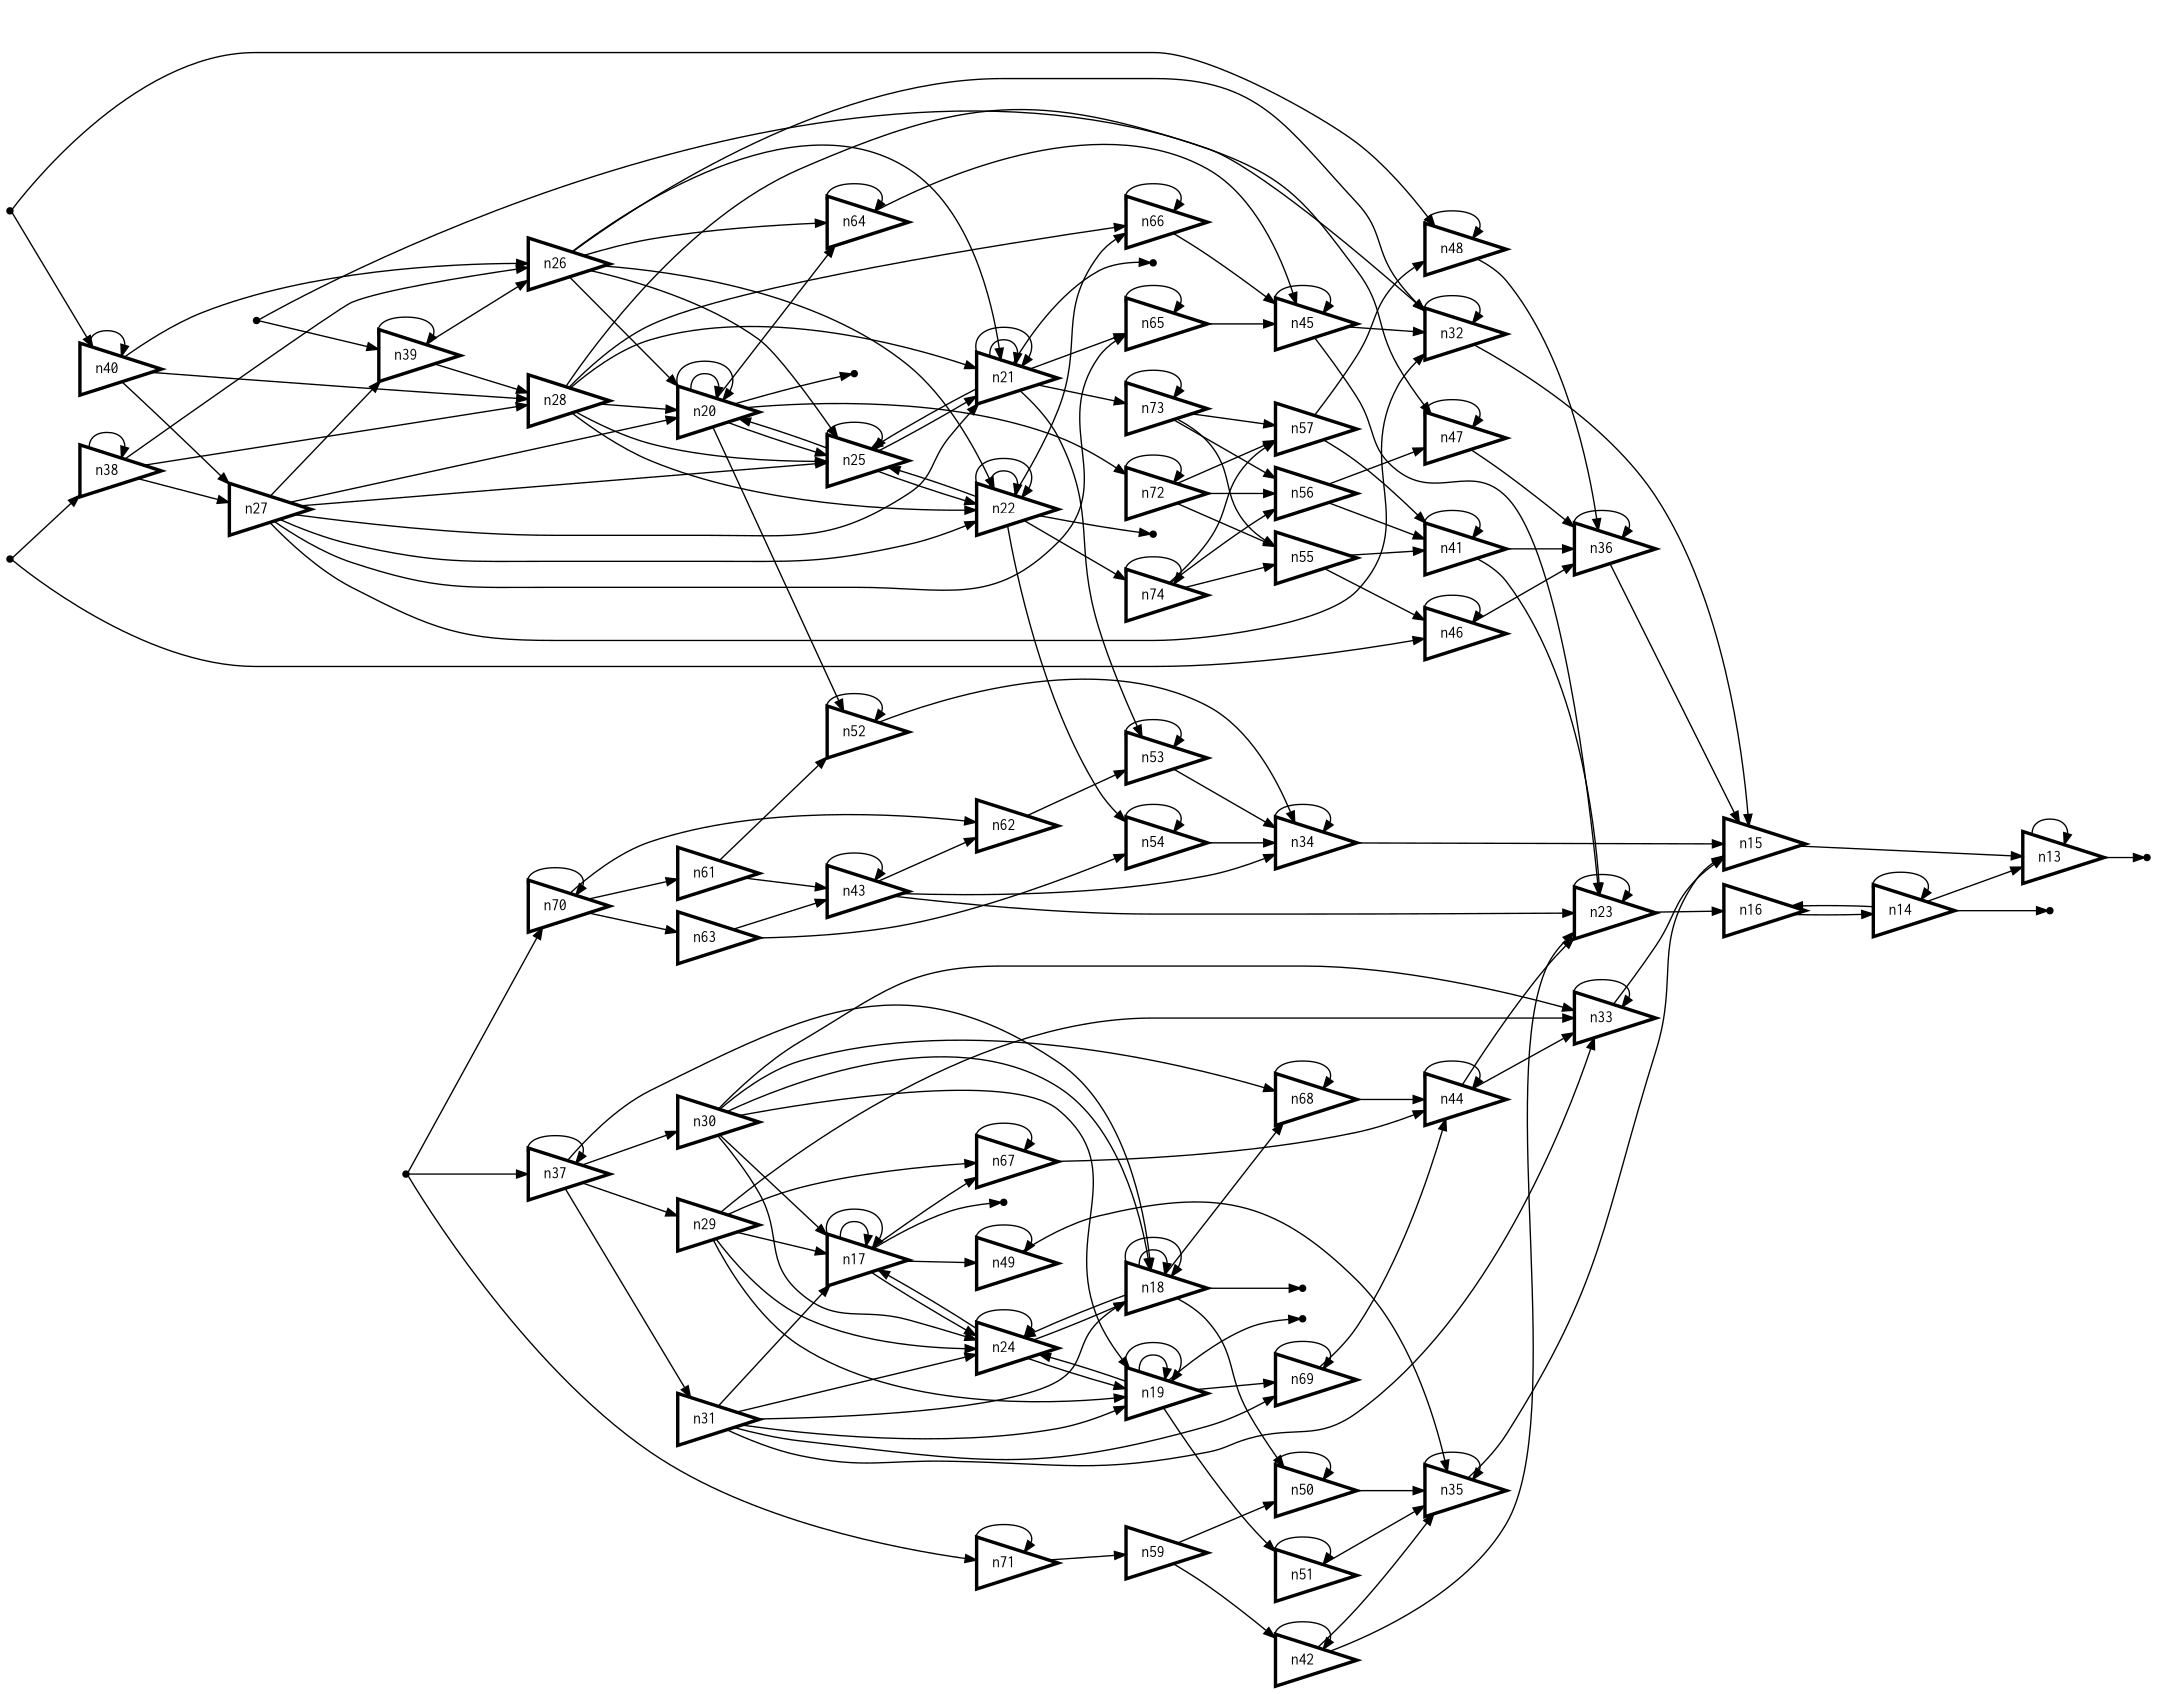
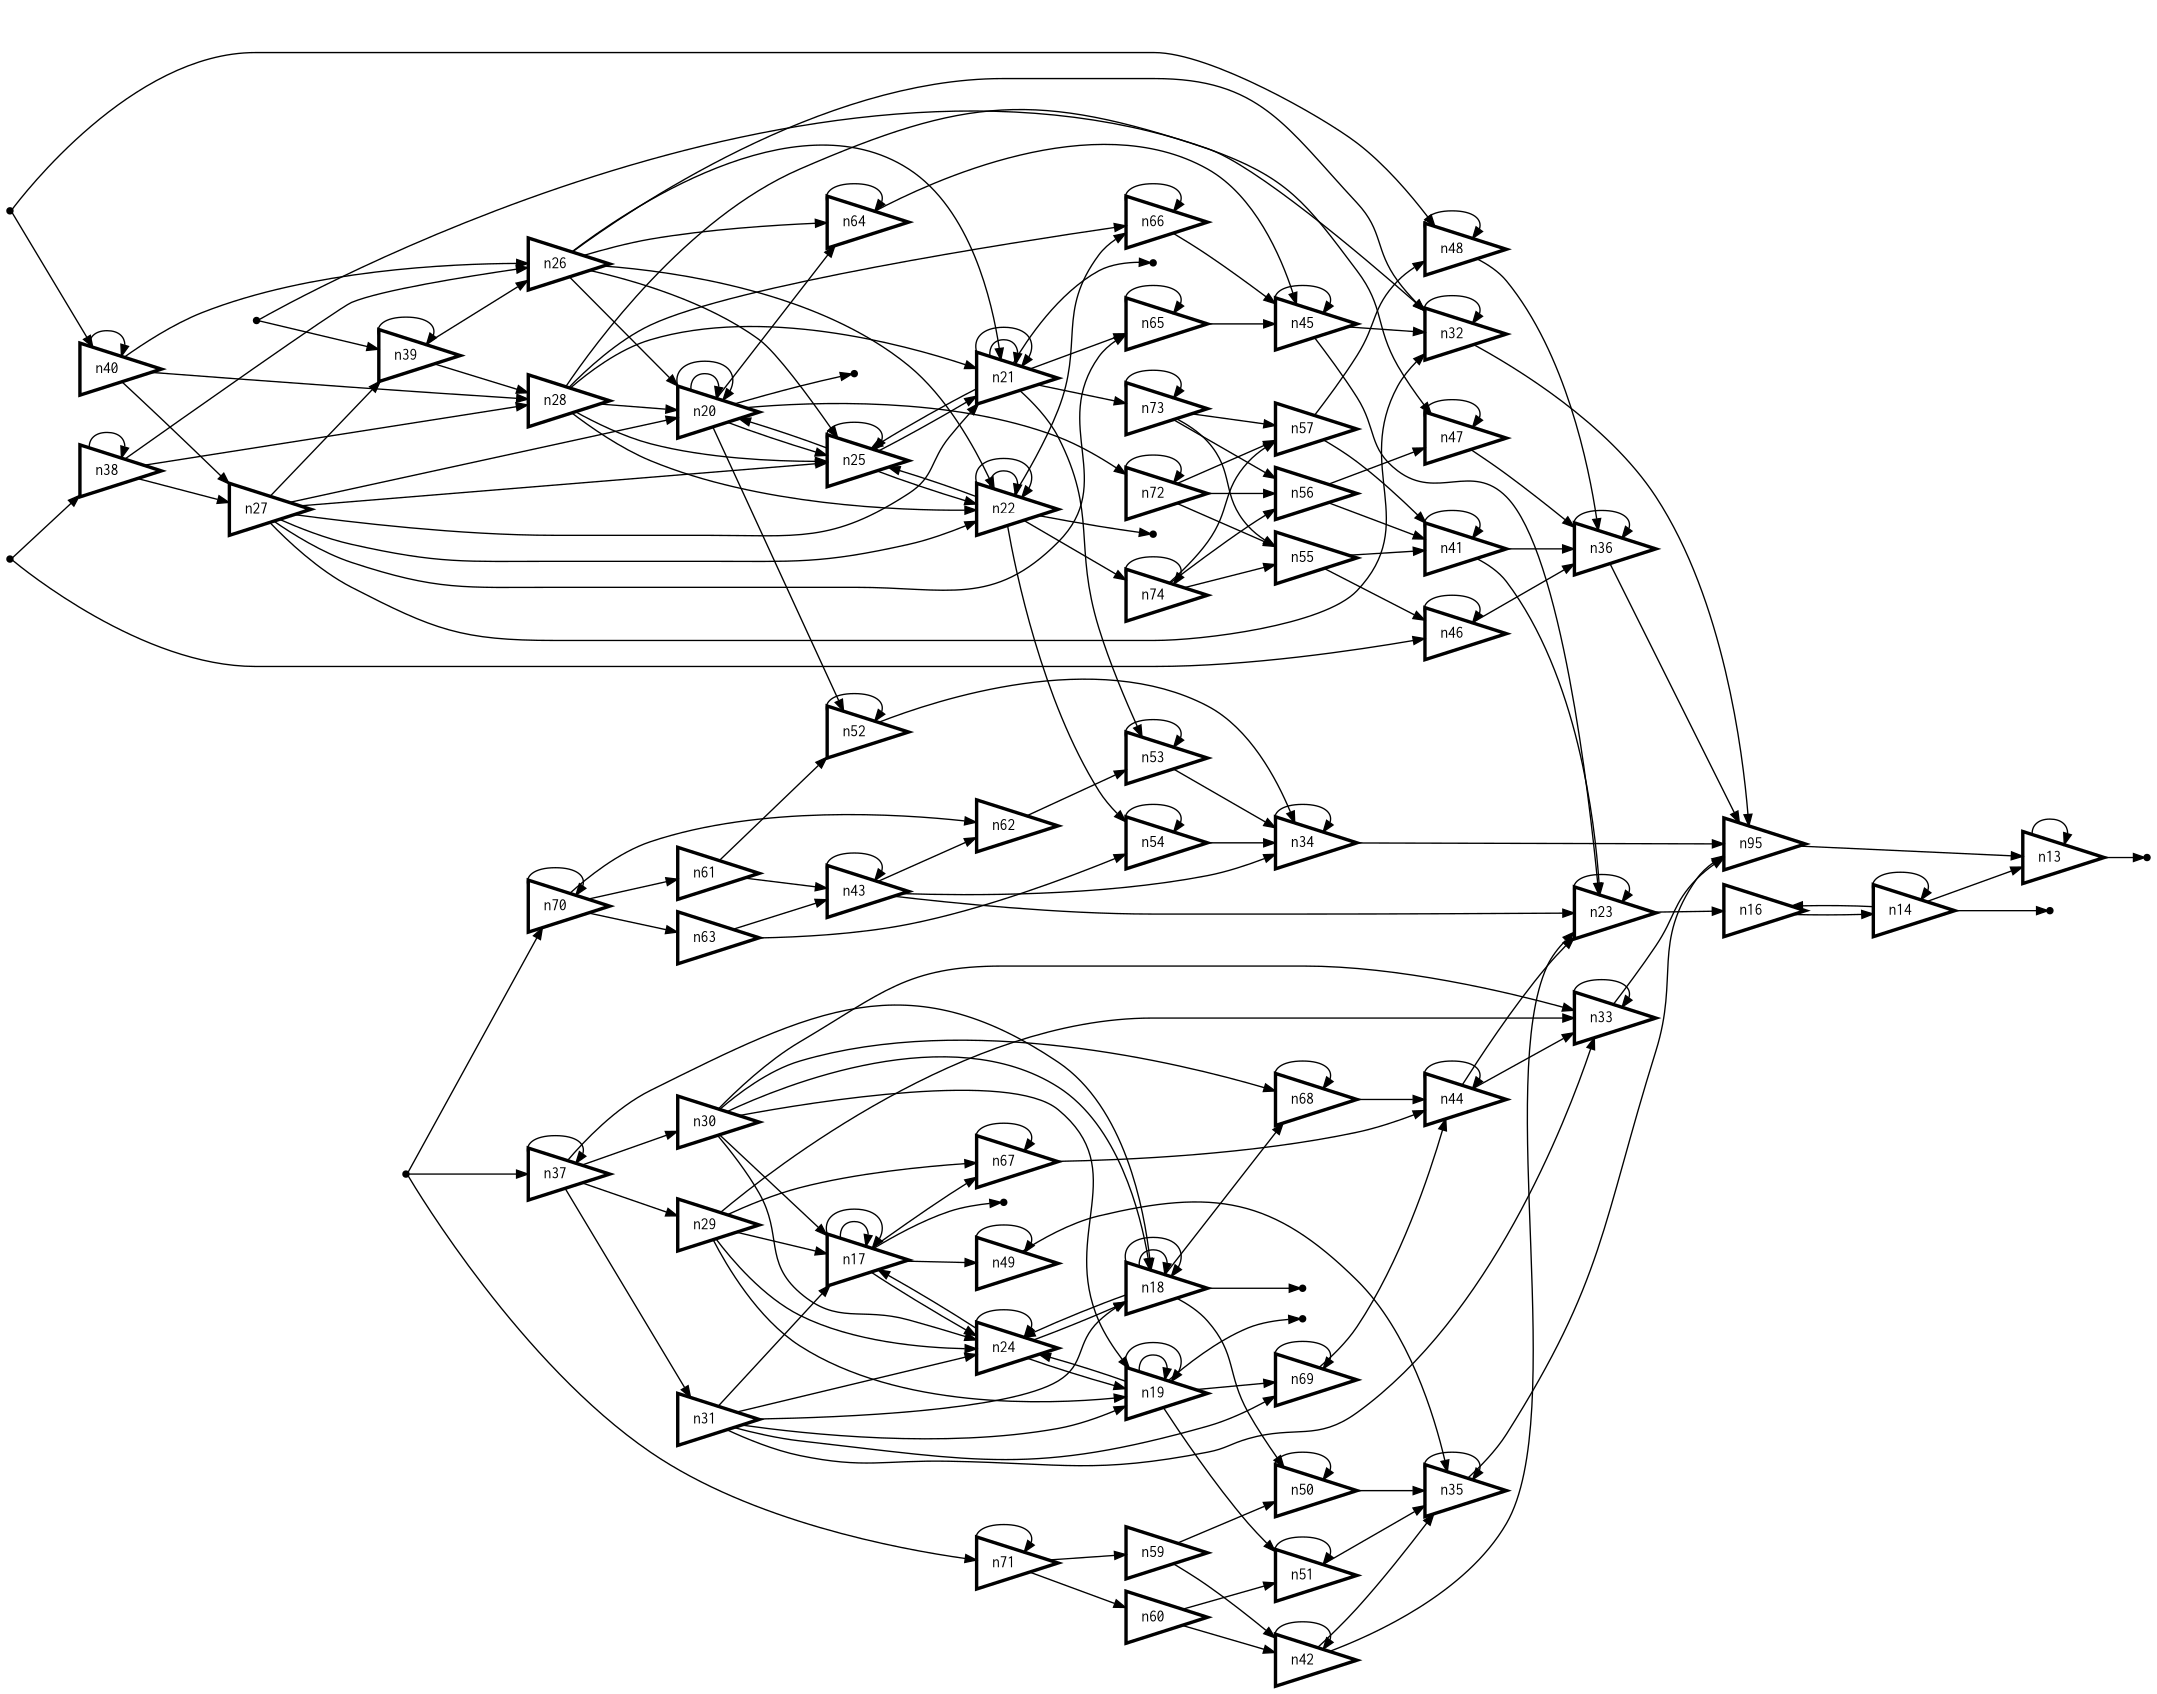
node "n15": label "n15" -> "n95"
node "n60": added
